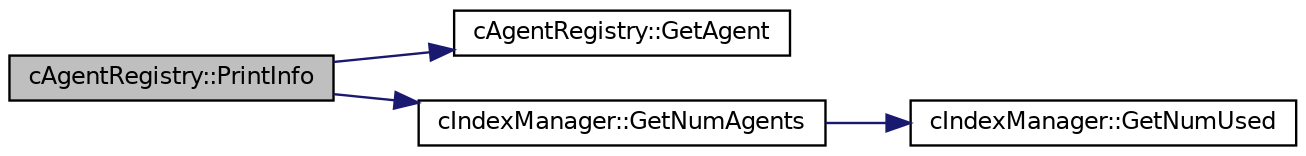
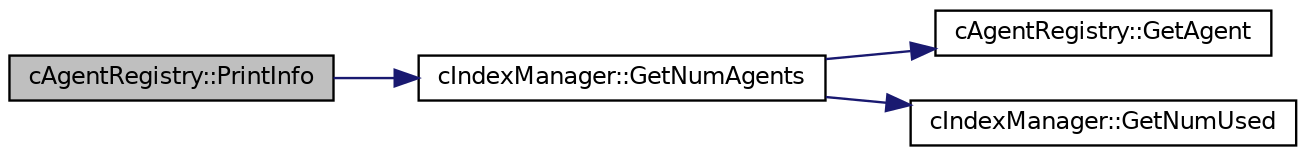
edge "cAgentRegistry::PrintInfo" -> "cAgentRegistry::GetAgent": now "cIndexManager::GetNumAgents" -> "cAgentRegistry::GetAgent"
